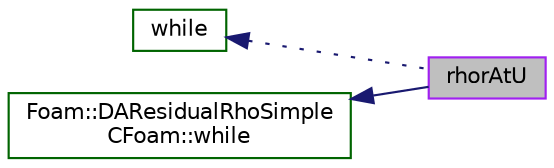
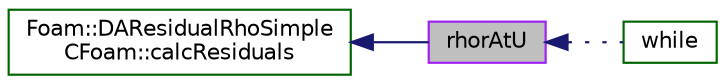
edge "rhorAtU" -> "while": reversed
node "Foam::DAResidualRhoSimple CFoam::while": label "Foam::DAResidualRhoSimple CFoam::while" -> "Foam::DAResidualRhoSimple CFoam::calcResiduals"
